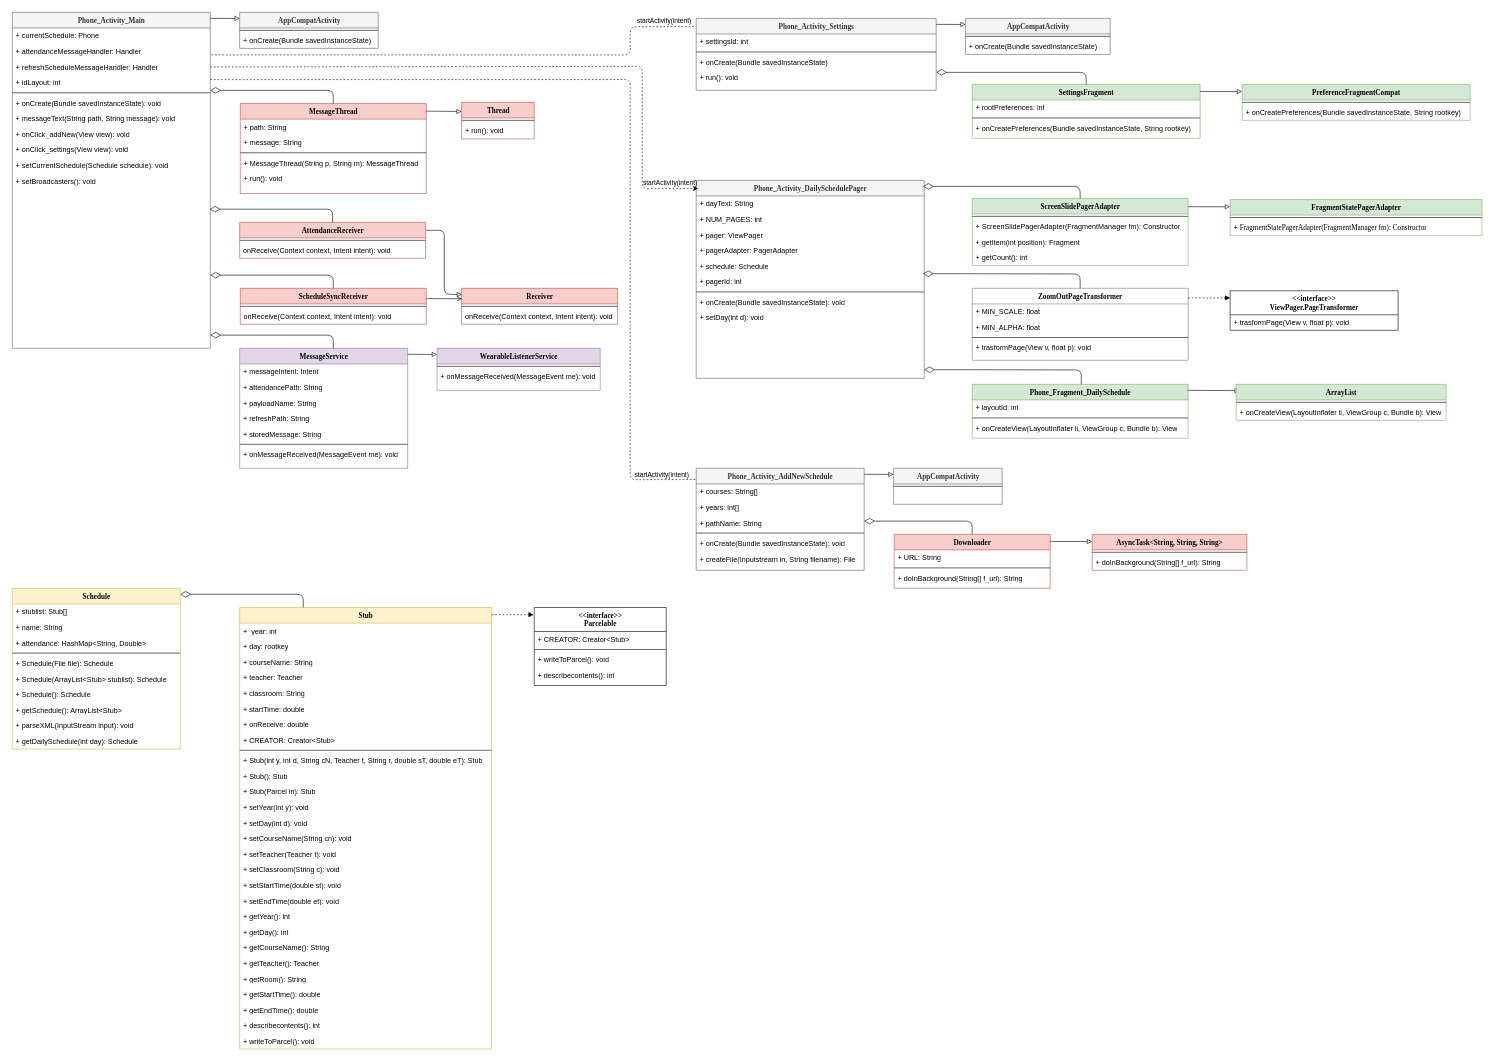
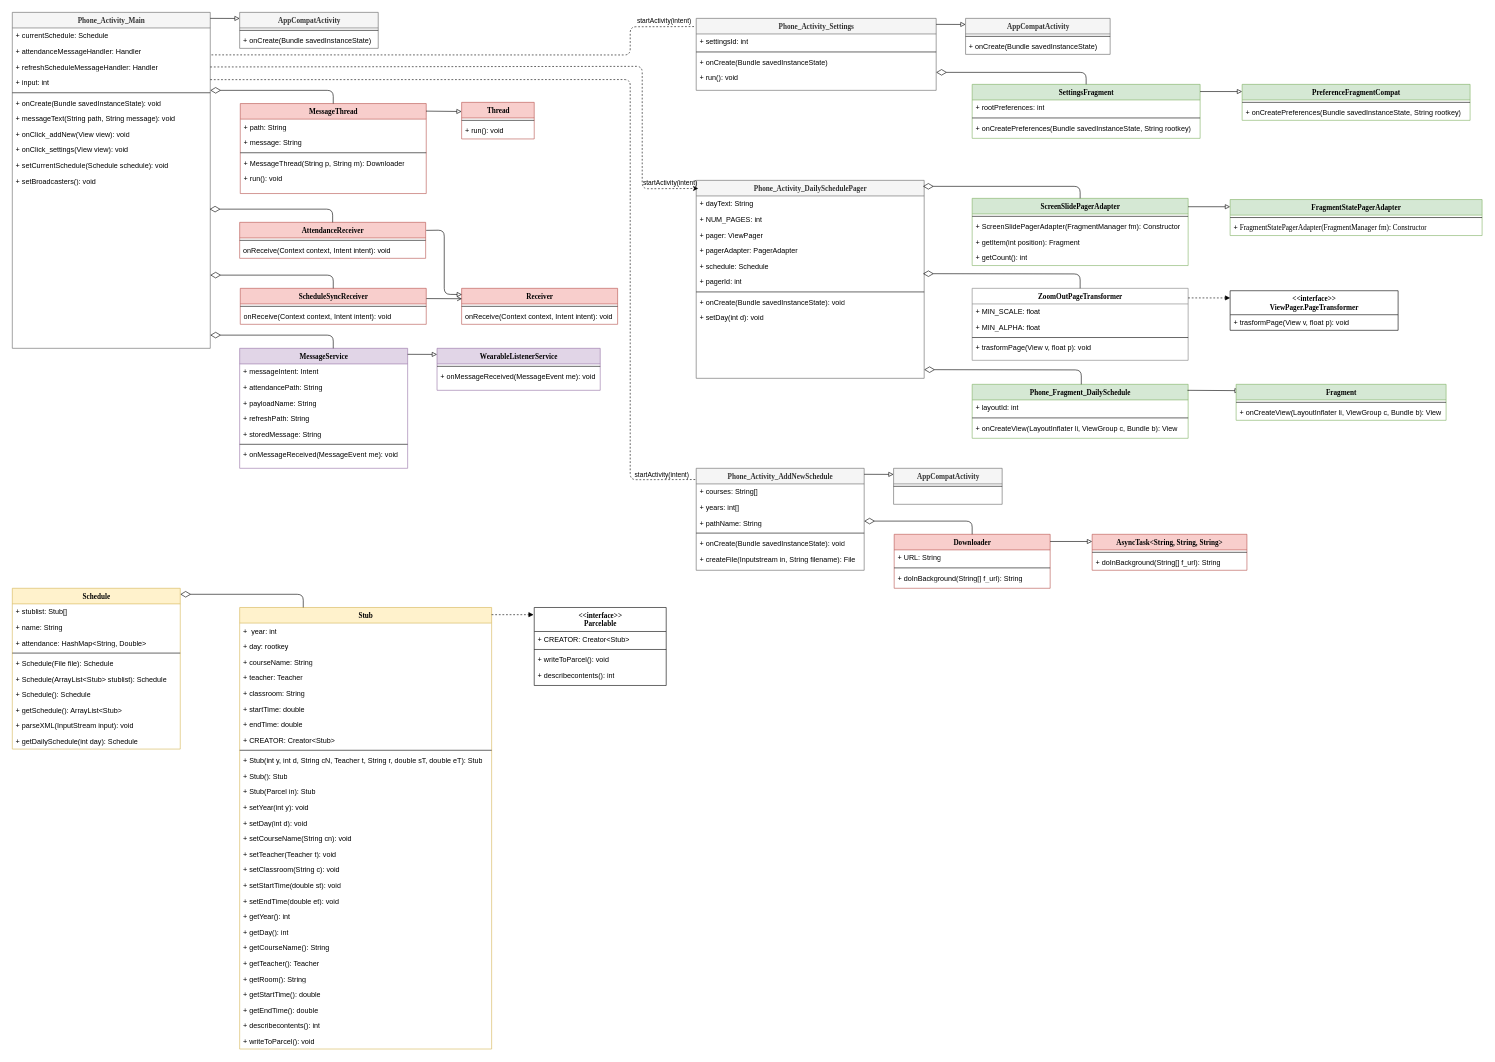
node "+ currentSchedule: Phone": label "+ currentSchedule: Phone" -> "+ currentSchedule: Schedule"
node "+ idLayout: int": label "+ idLayout: int" -> "+ input: int"
node "+ MessageThread(String p, String m): MessageThread": label "+ MessageThread(String p, String m): MessageThread" -> "+ MessageThread(String p, String m): Downloader"
node "ArrayList": label "ArrayList" -> "Fragment"
node "+ onReceive: double": label "+ onReceive: double" -> "+ endTime: double"
